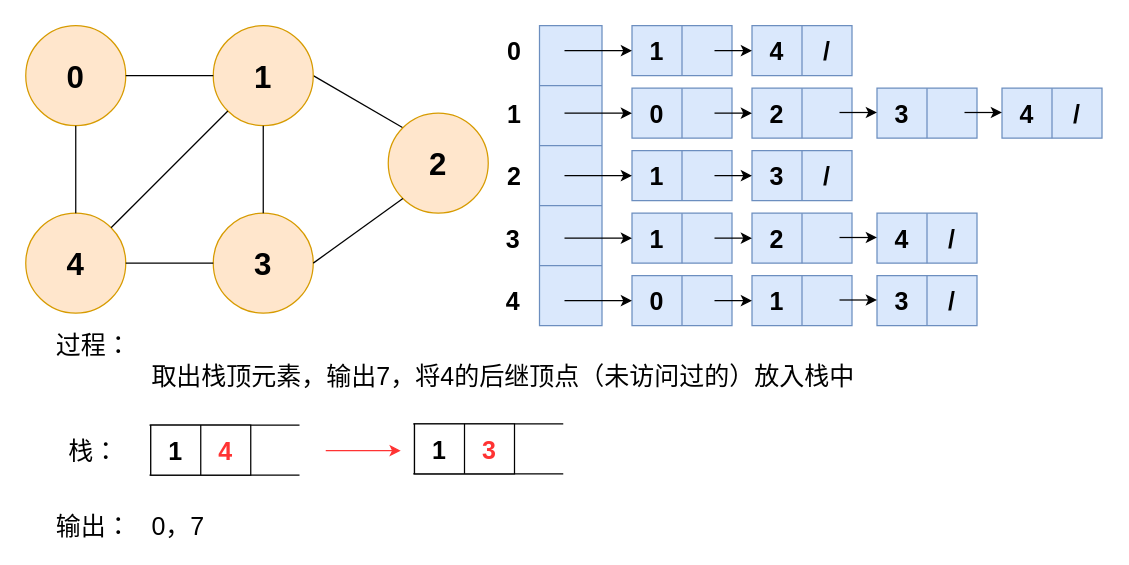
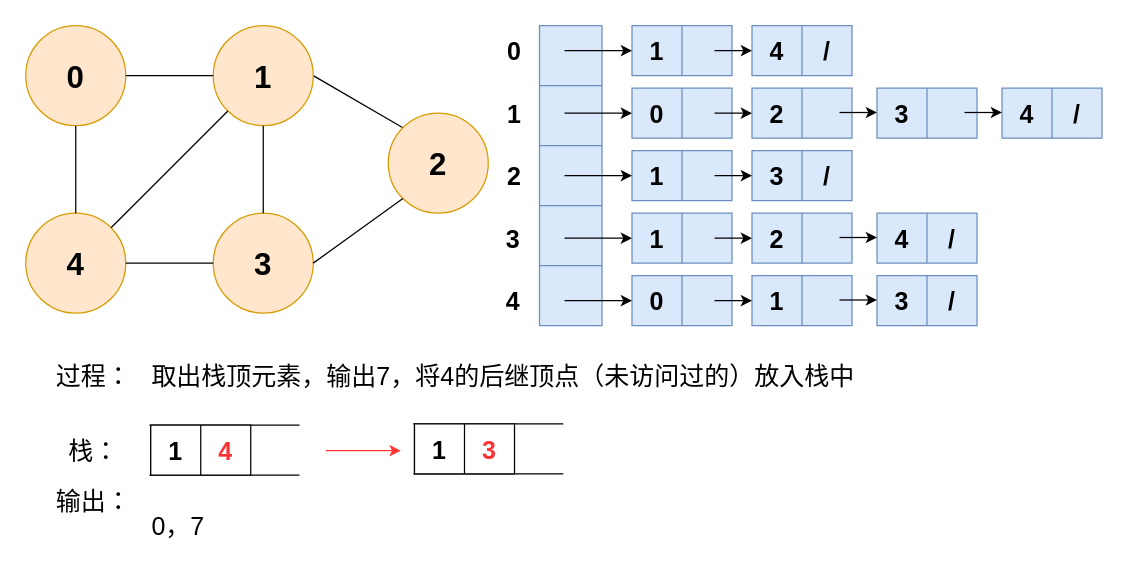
node "过程：": moved (94, 344) -> (94, 376)
node "输出：": moved (94, 526) -> (94, 501)
